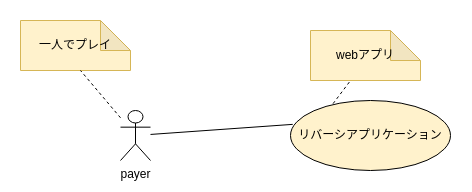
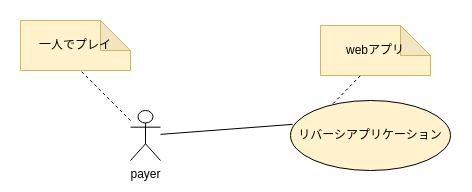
node "webアプリ": moved (366, 56) -> (376, 51)
node "payer": moved (136, 136) -> (146, 136)
